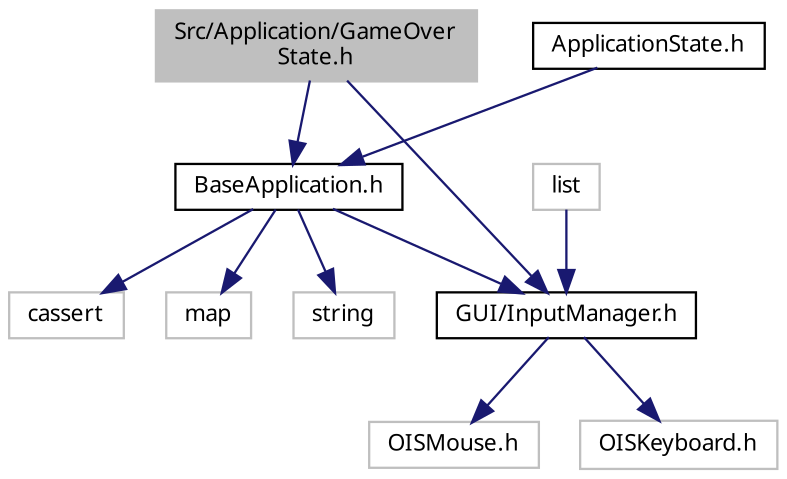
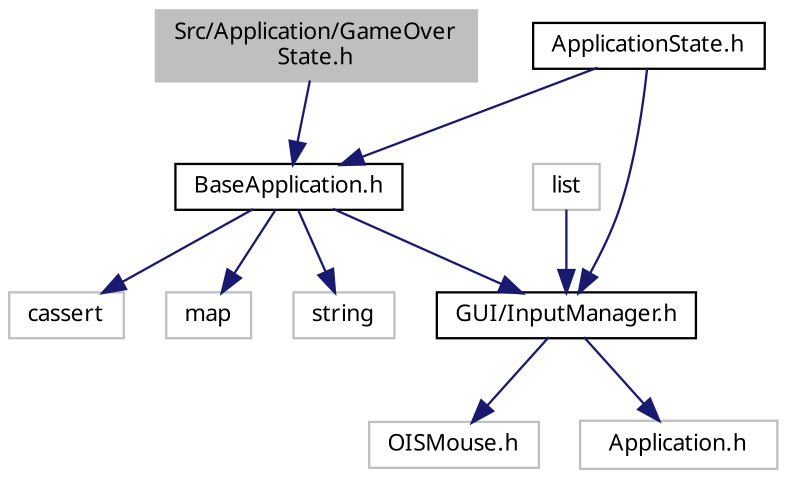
edge "Src/Application/GameOver State.h" -> "GUI/InputManager.h": now "ApplicationState.h" -> "GUI/InputManager.h"
node "OISKeyboard.h": label "OISKeyboard.h" -> "Application.h"
